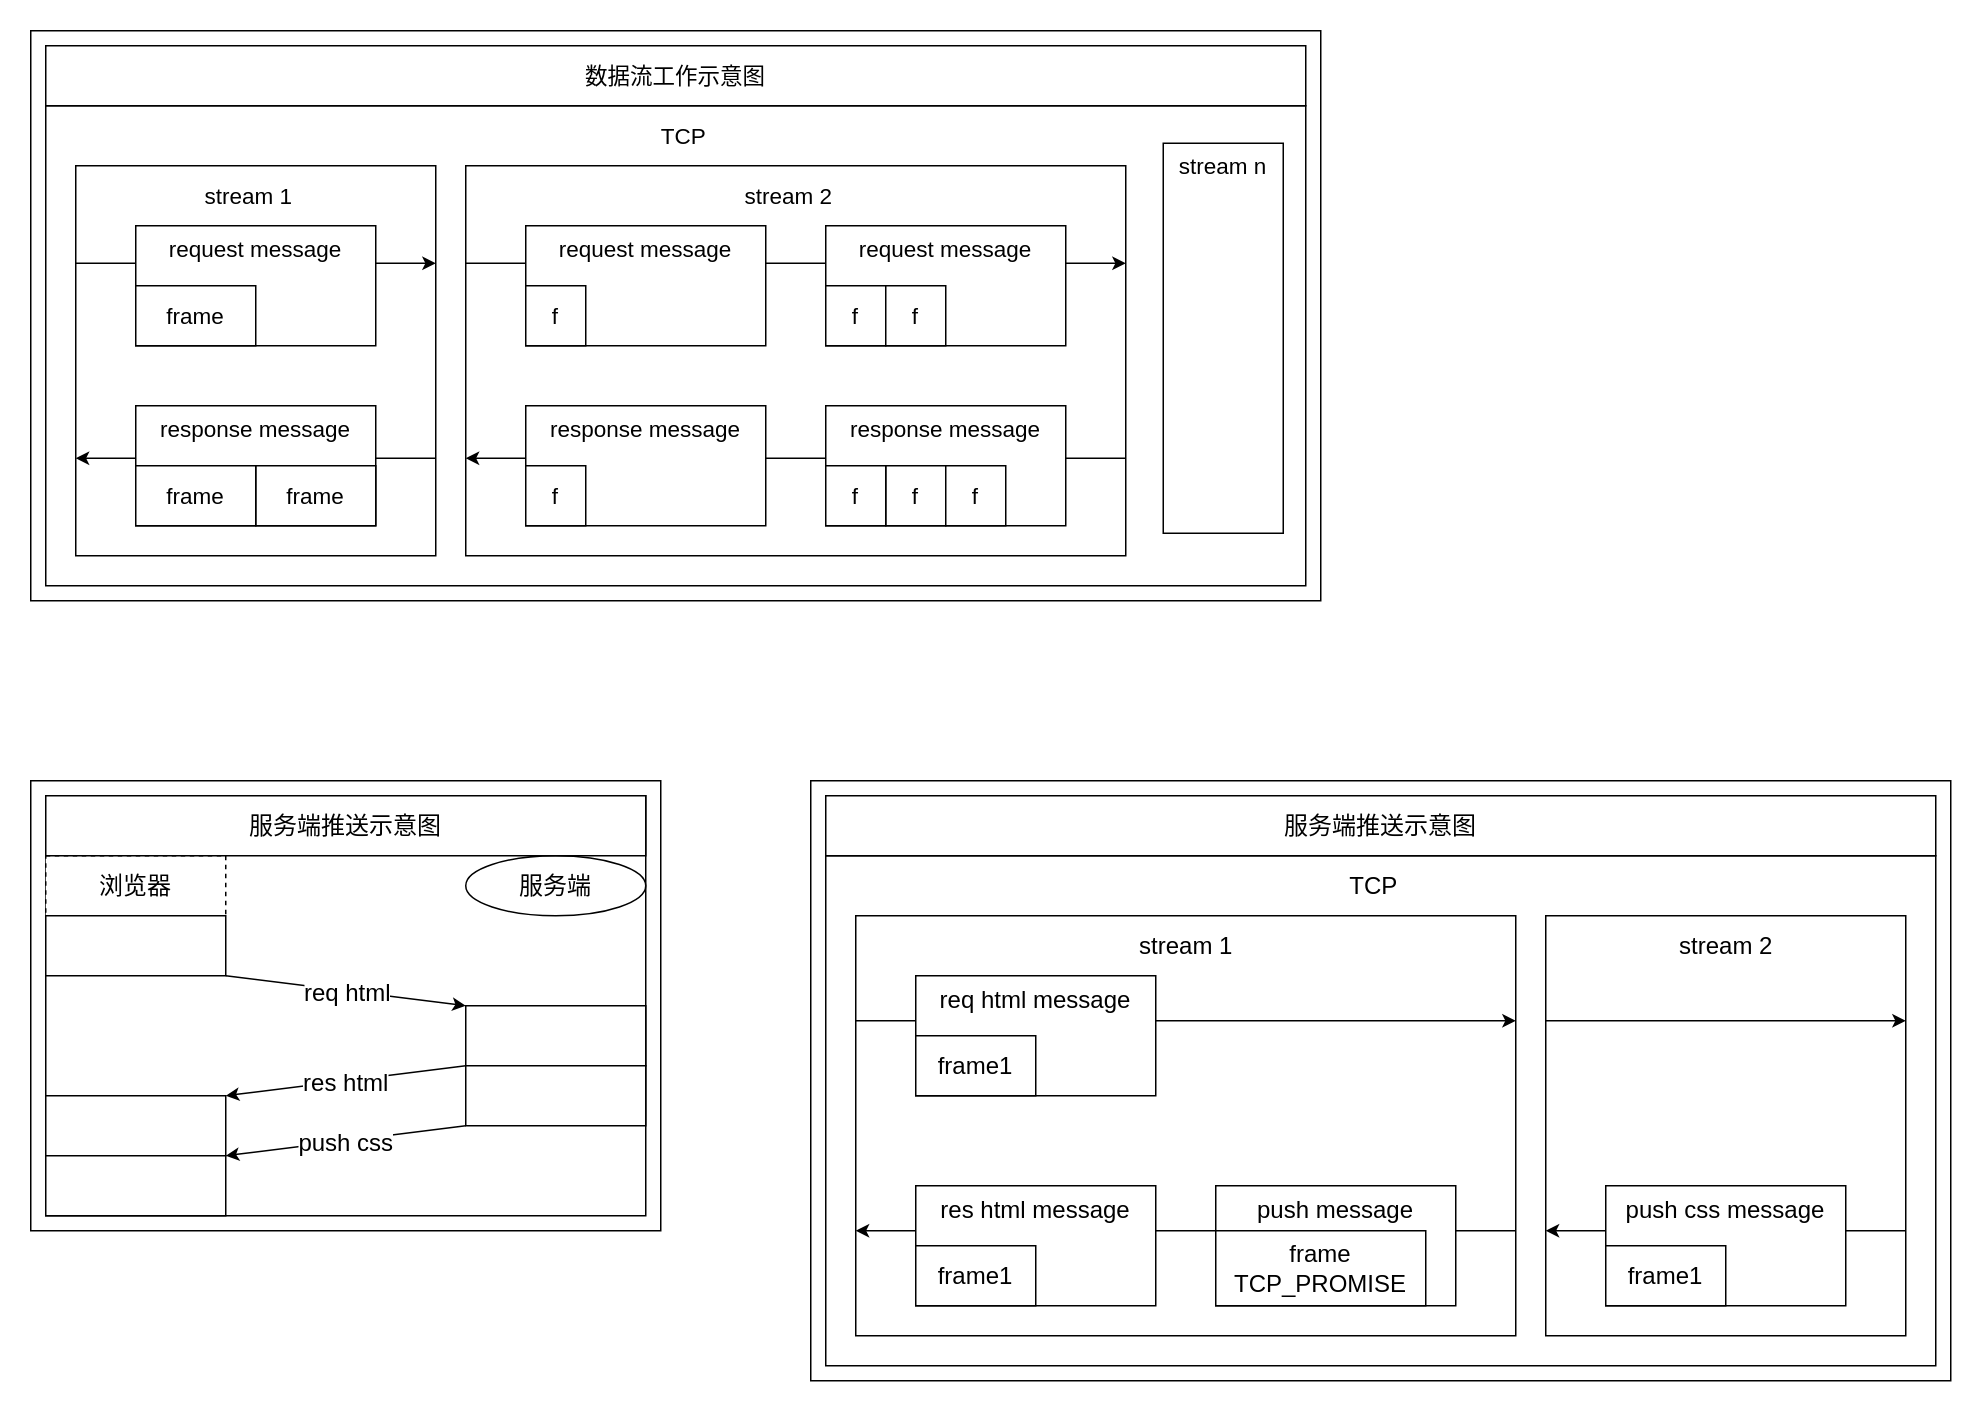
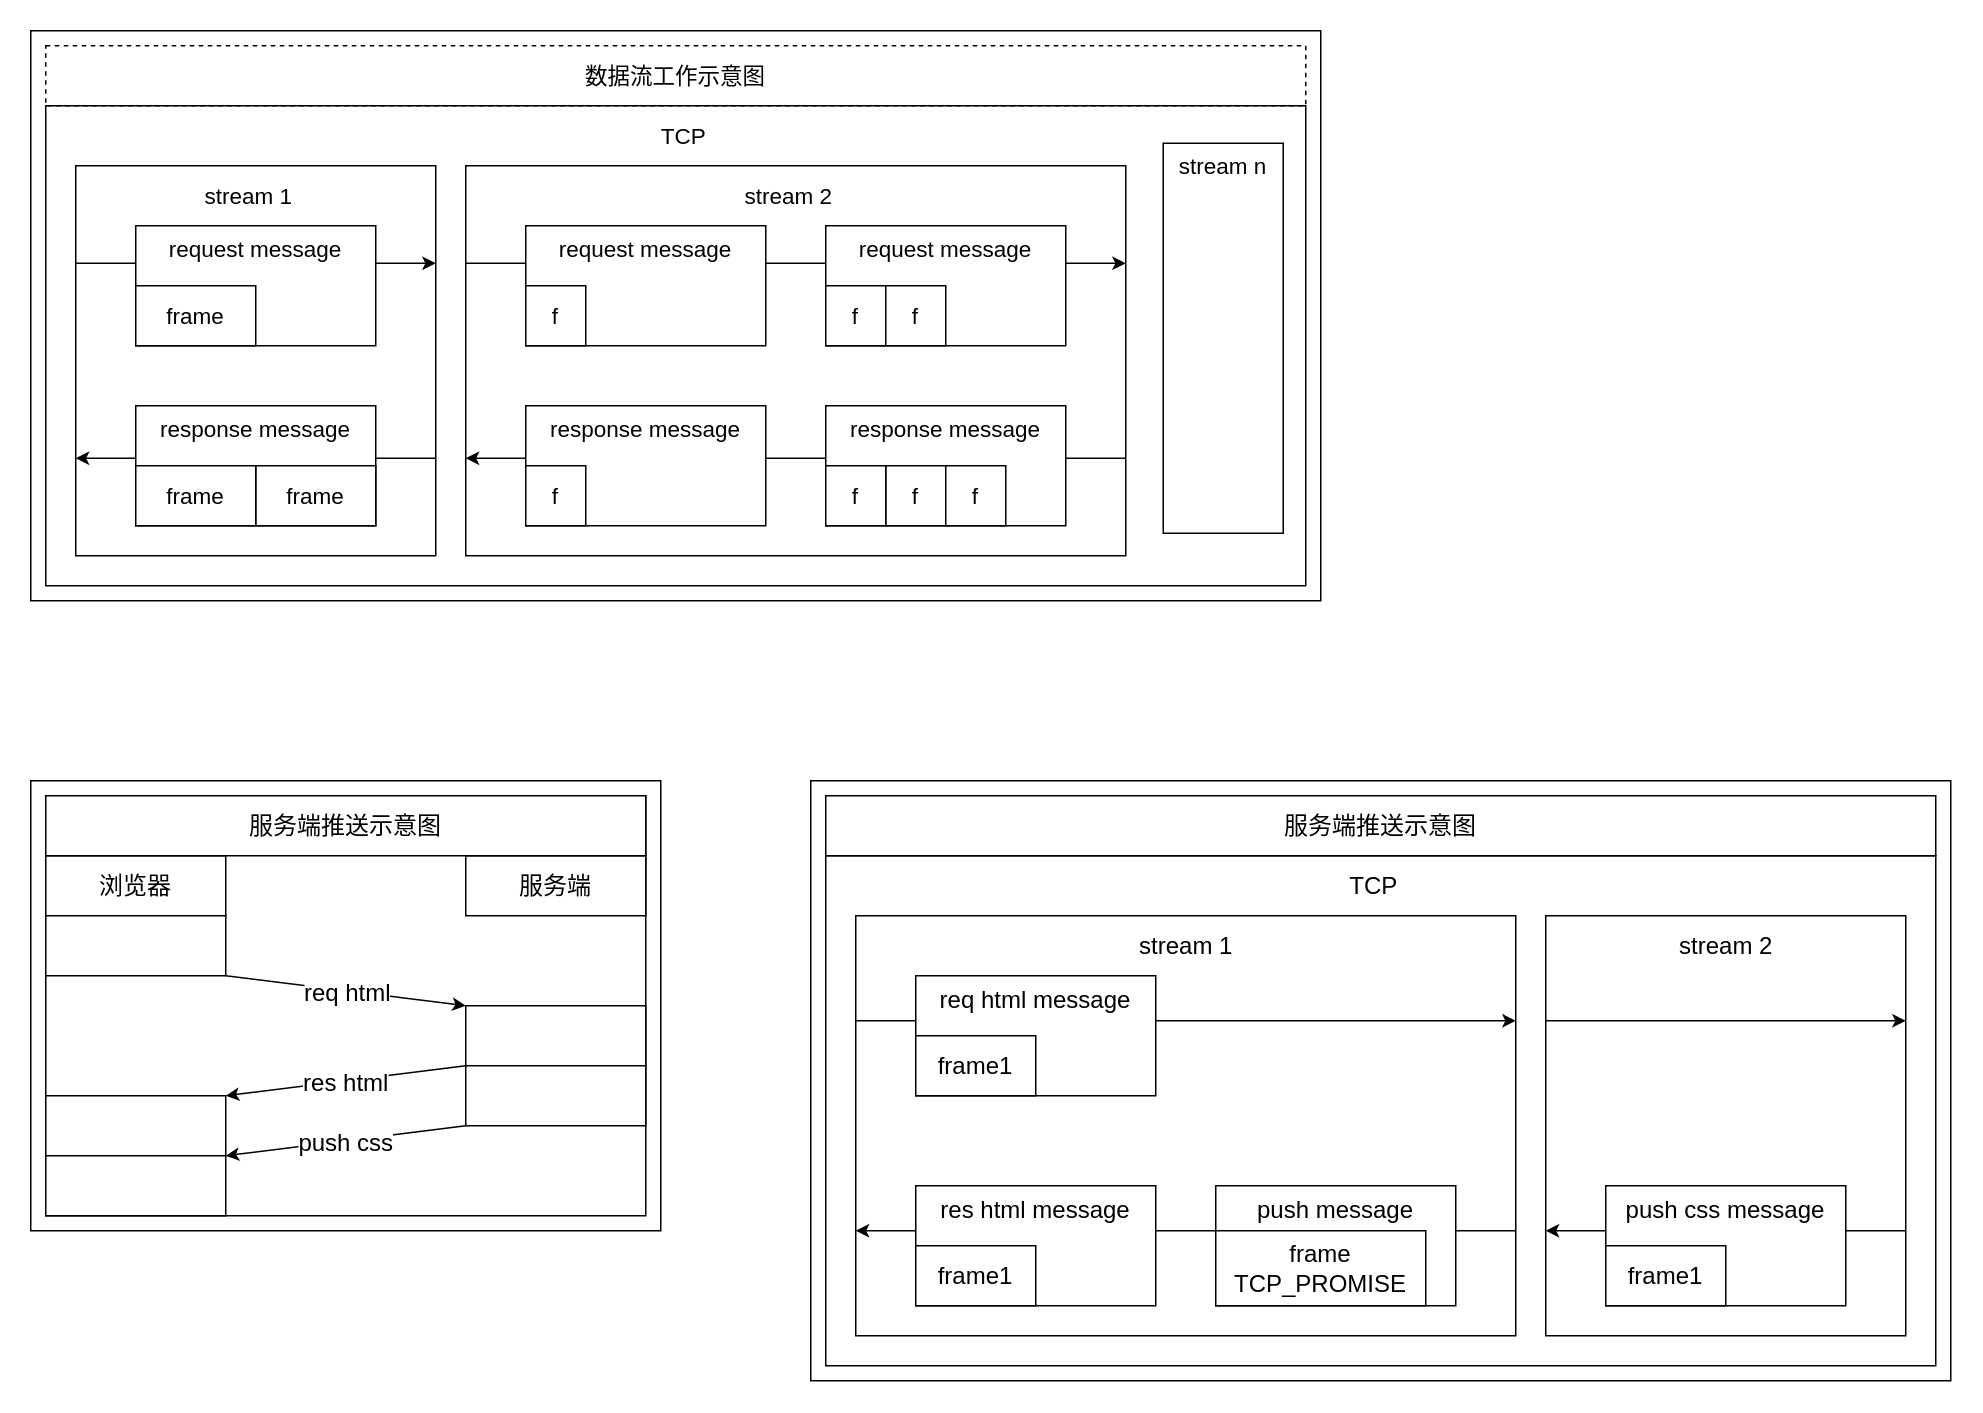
node "数据流工作示意图": style solid -> dashed
node "浏览器": style dashed -> solid
node "服务端": shape ellipse -> rectangle
